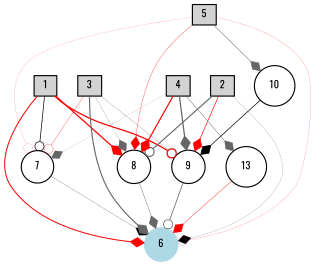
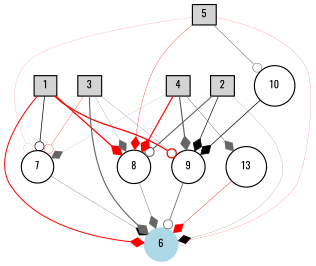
edge "5" -> "10": arrowhead diamond -> odot
edge "2" -> "9": color red -> black
